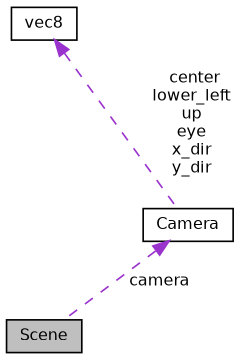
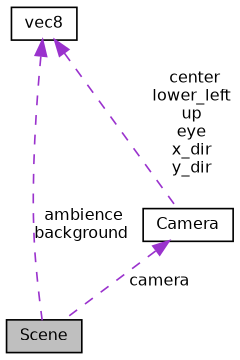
edge "Scene" -> "vec8": added, label "ambience background"
